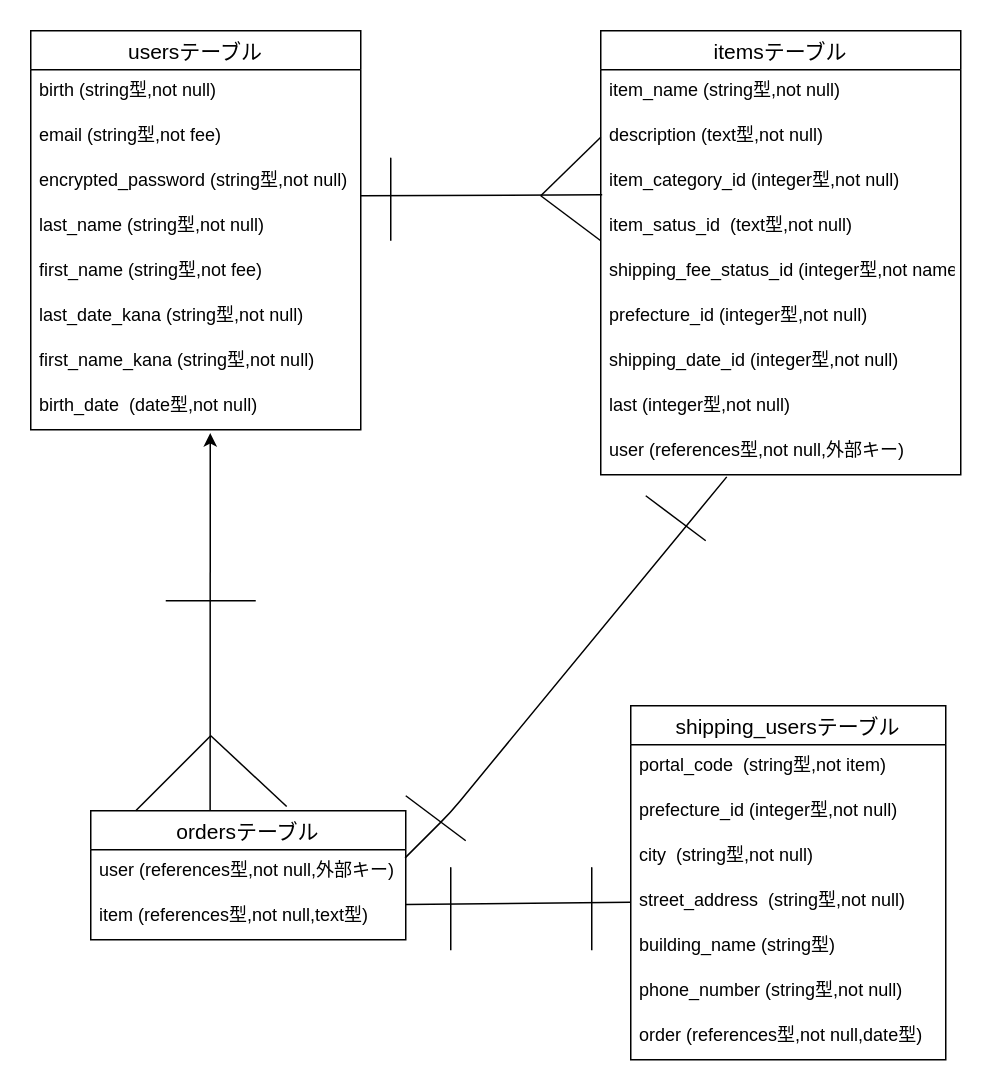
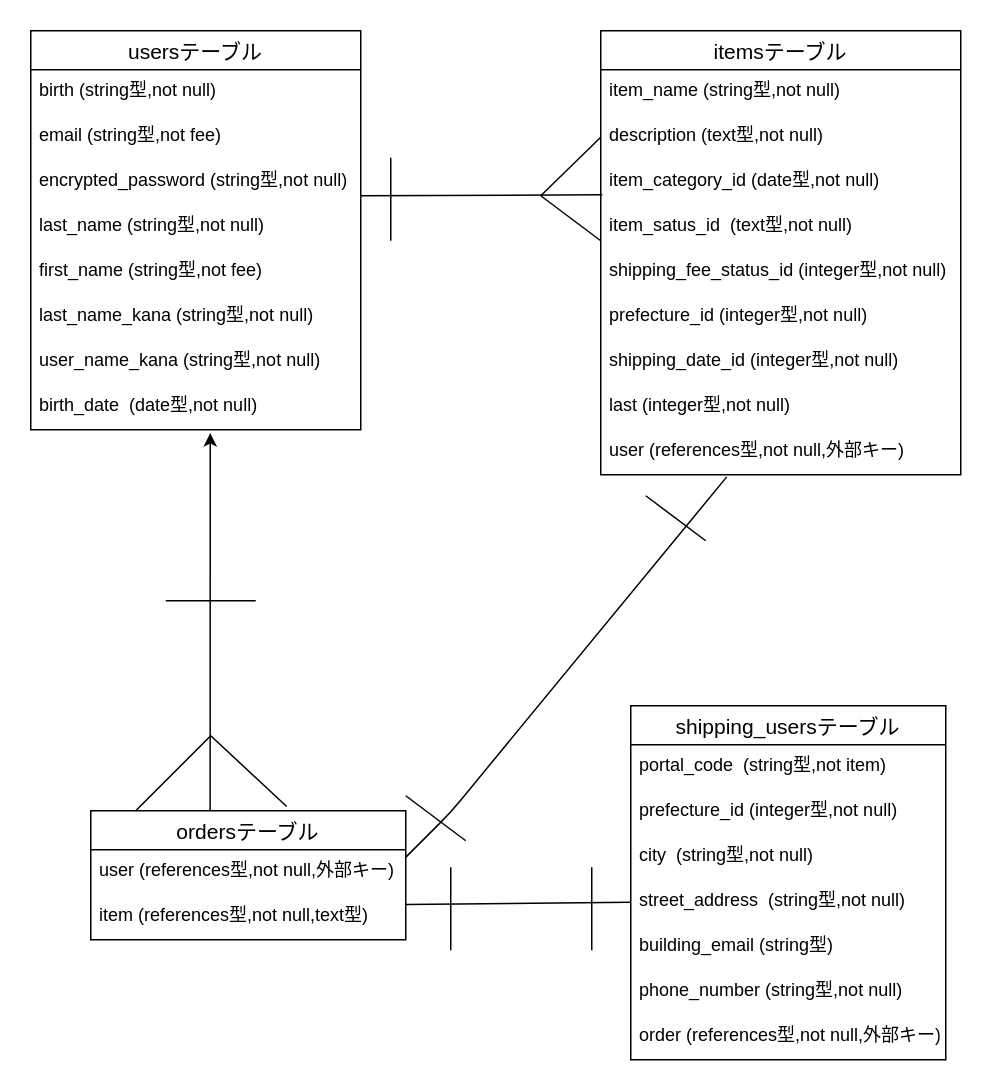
node "item_category_id (integer型,not null)": label "item_category_id (integer型,not null)" -> "item_category_id (date型,not null)"
node "shipping_fee_status_id (integer型,not name)": label "shipping_fee_status_id (integer型,not name)" -> "shipping_fee_status_id (integer型,not null)"
node "last_date_kana (string型,not null)": label "last_date_kana (string型,not null)" -> "last_name_kana (string型,not null)"
node "first_name_kana (string型,not null)": label "first_name_kana (string型,not null)" -> "user_name_kana (string型,not null)"
node "building_name (string型)": label "building_name (string型)" -> "building_email (string型)"
node "order (references型,not null,date型)": label "order (references型,not null,date型)" -> "order (references型,not null,外部キー)"
